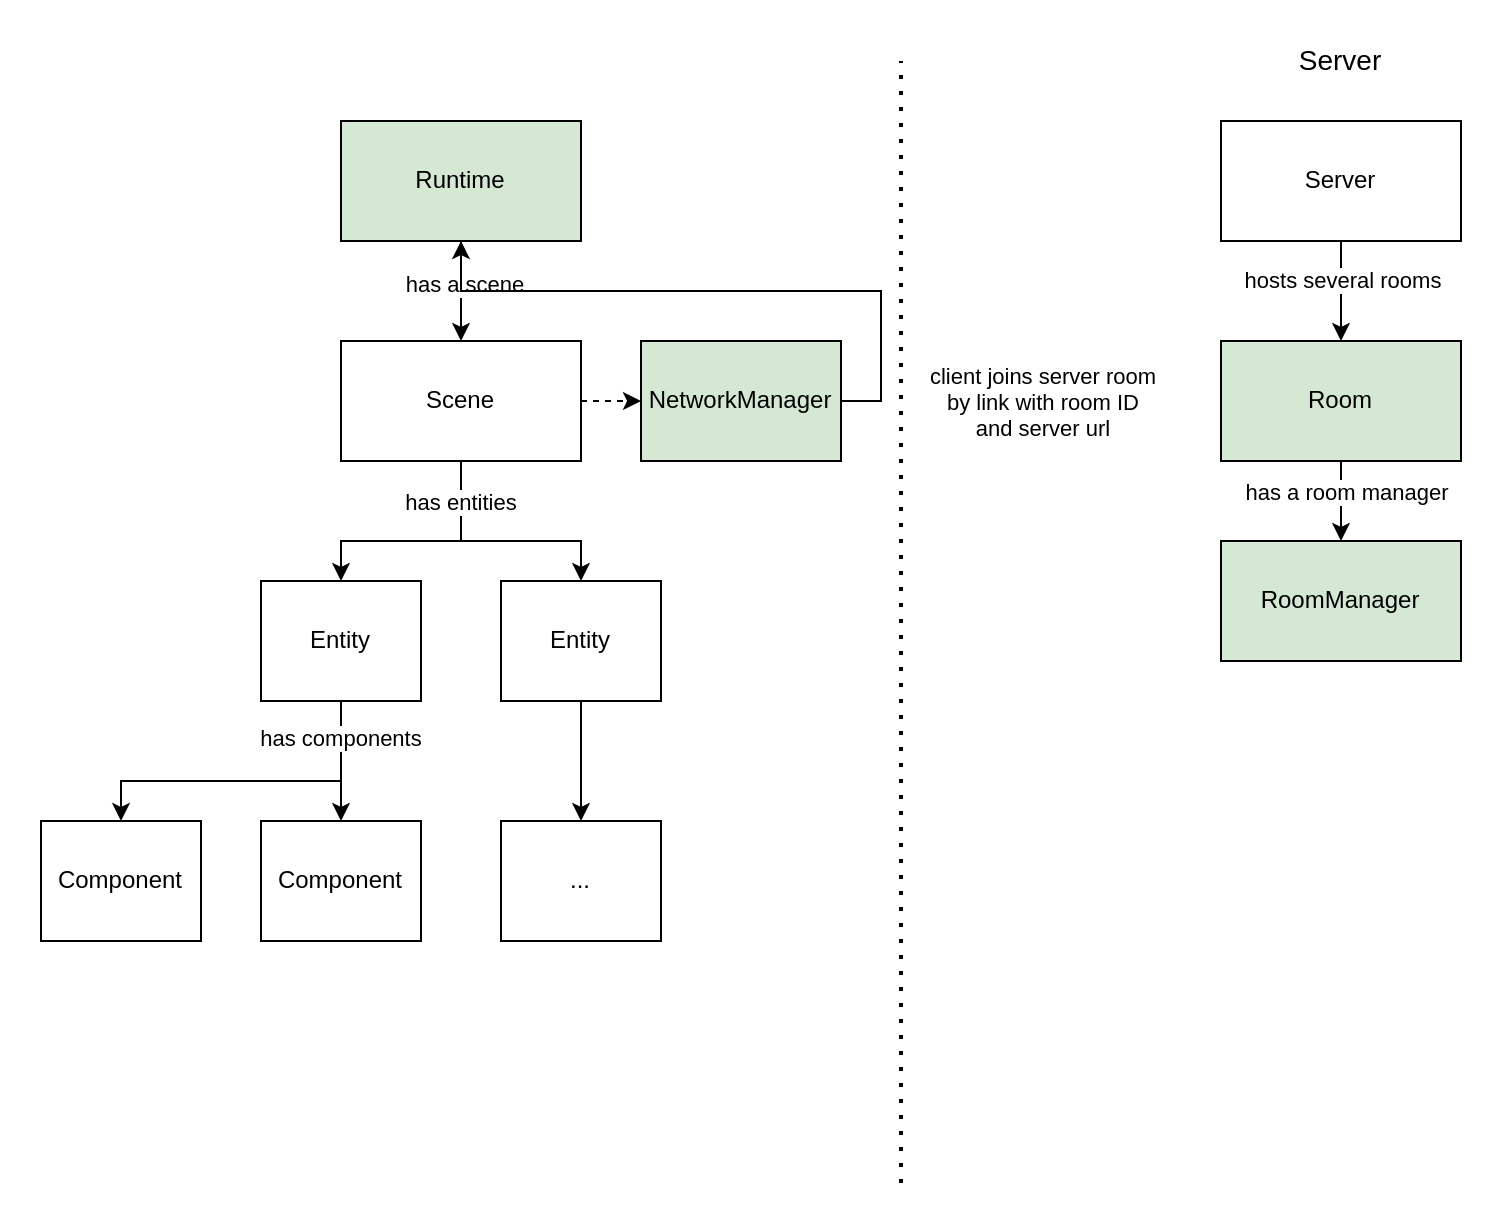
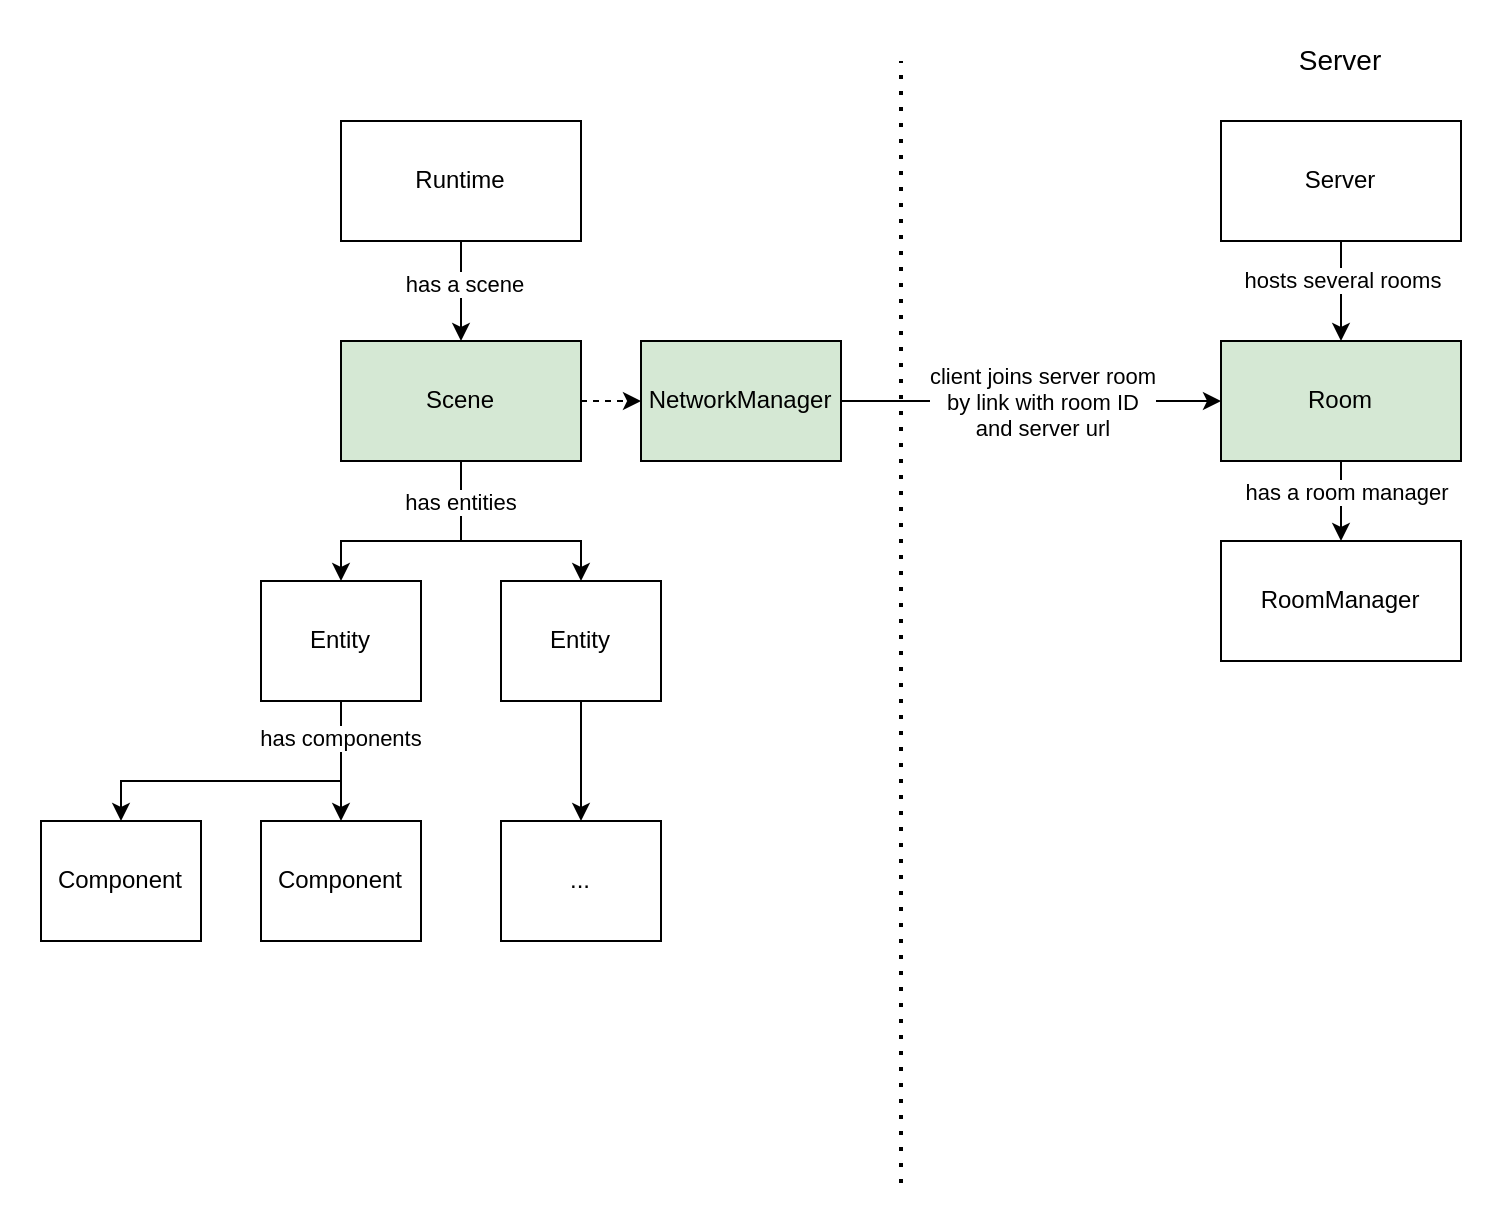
node "Runtime": fillcolor #d5e8d4 -> #ffffff
edge "NetworkManager" -> "Runtime": now "NetworkManager" -> "Room"
node "Scene": fillcolor #ffffff -> #d5e8d4
node "RoomManager": fillcolor #d5e8d4 -> #ffffff
